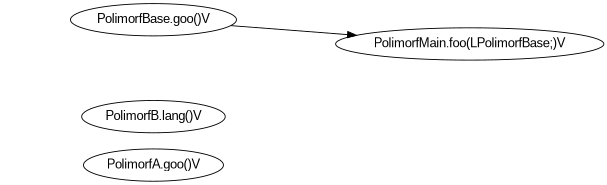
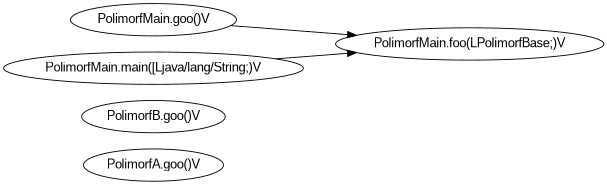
node "PolimorfBase.goo()V": label "PolimorfBase.goo()V" -> "PolimorfMain.goo()V"
node "PolimorfMain.main([Ljava/lang/String;)V": added
node "PolimorfB.lang()V": label "PolimorfB.lang()V" -> "PolimorfB.goo()V"
